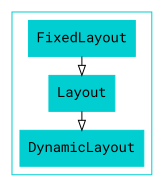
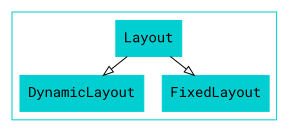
edge "FixedLayout" -> "Layout": reversed
